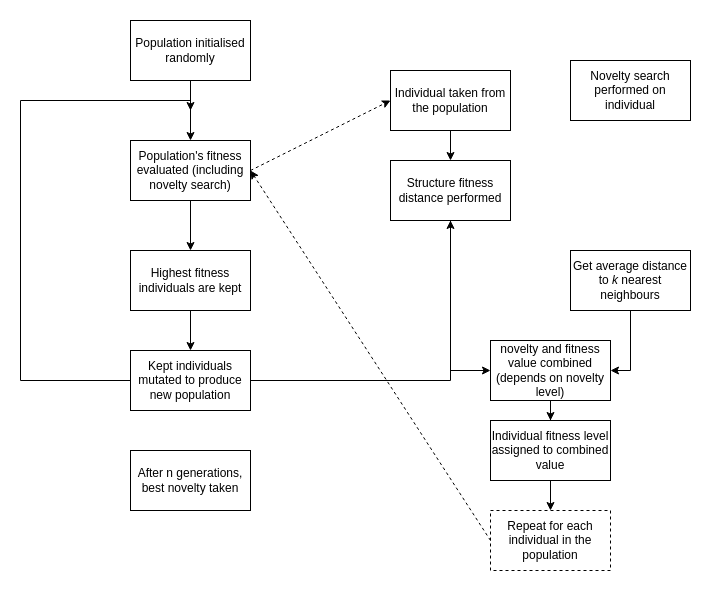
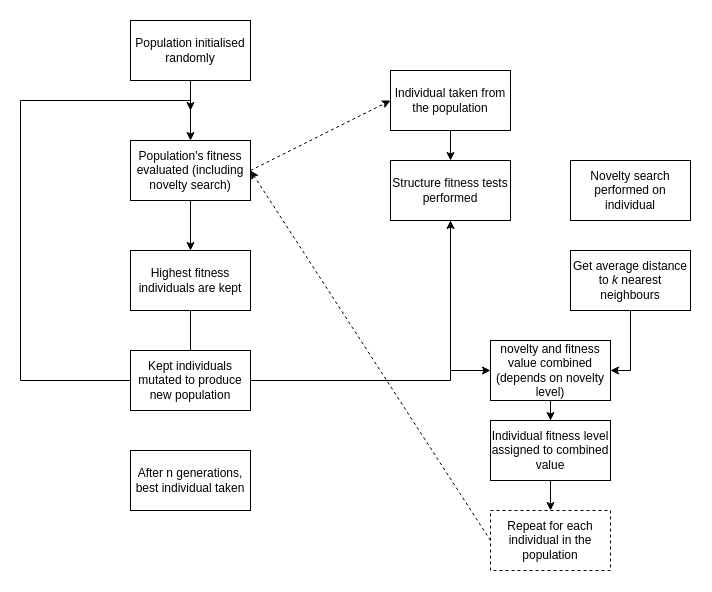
node "Novelty search performed on individual": moved (631, 91) -> (631, 191)
node "Structure fitness distance performed": label "Structure fitness distance performed" -> "Structure fitness tests performed"
edge "Highest fitness individuals are kept" -> "Kept individuals mutated to produce new population": arrowhead classic -> none
node "After n generations, best novelty taken": label "After n generations, best novelty taken" -> "After n generations, best individual taken"
